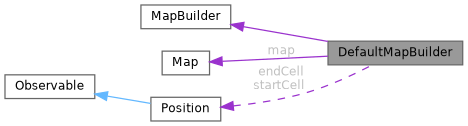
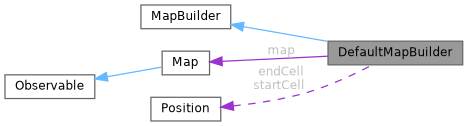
edge "DefaultMapBuilder" -> "MapBuilder": color darkorchid3 -> steelblue1
edge "Position" -> "Observable": now "Map" -> "Observable"
